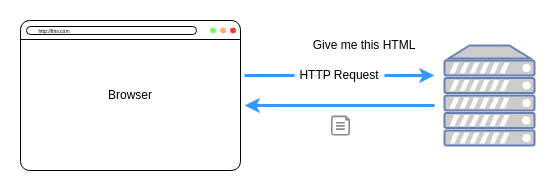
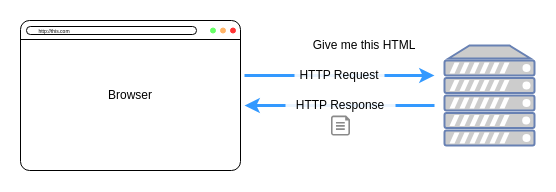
node "HTTP Response": added
